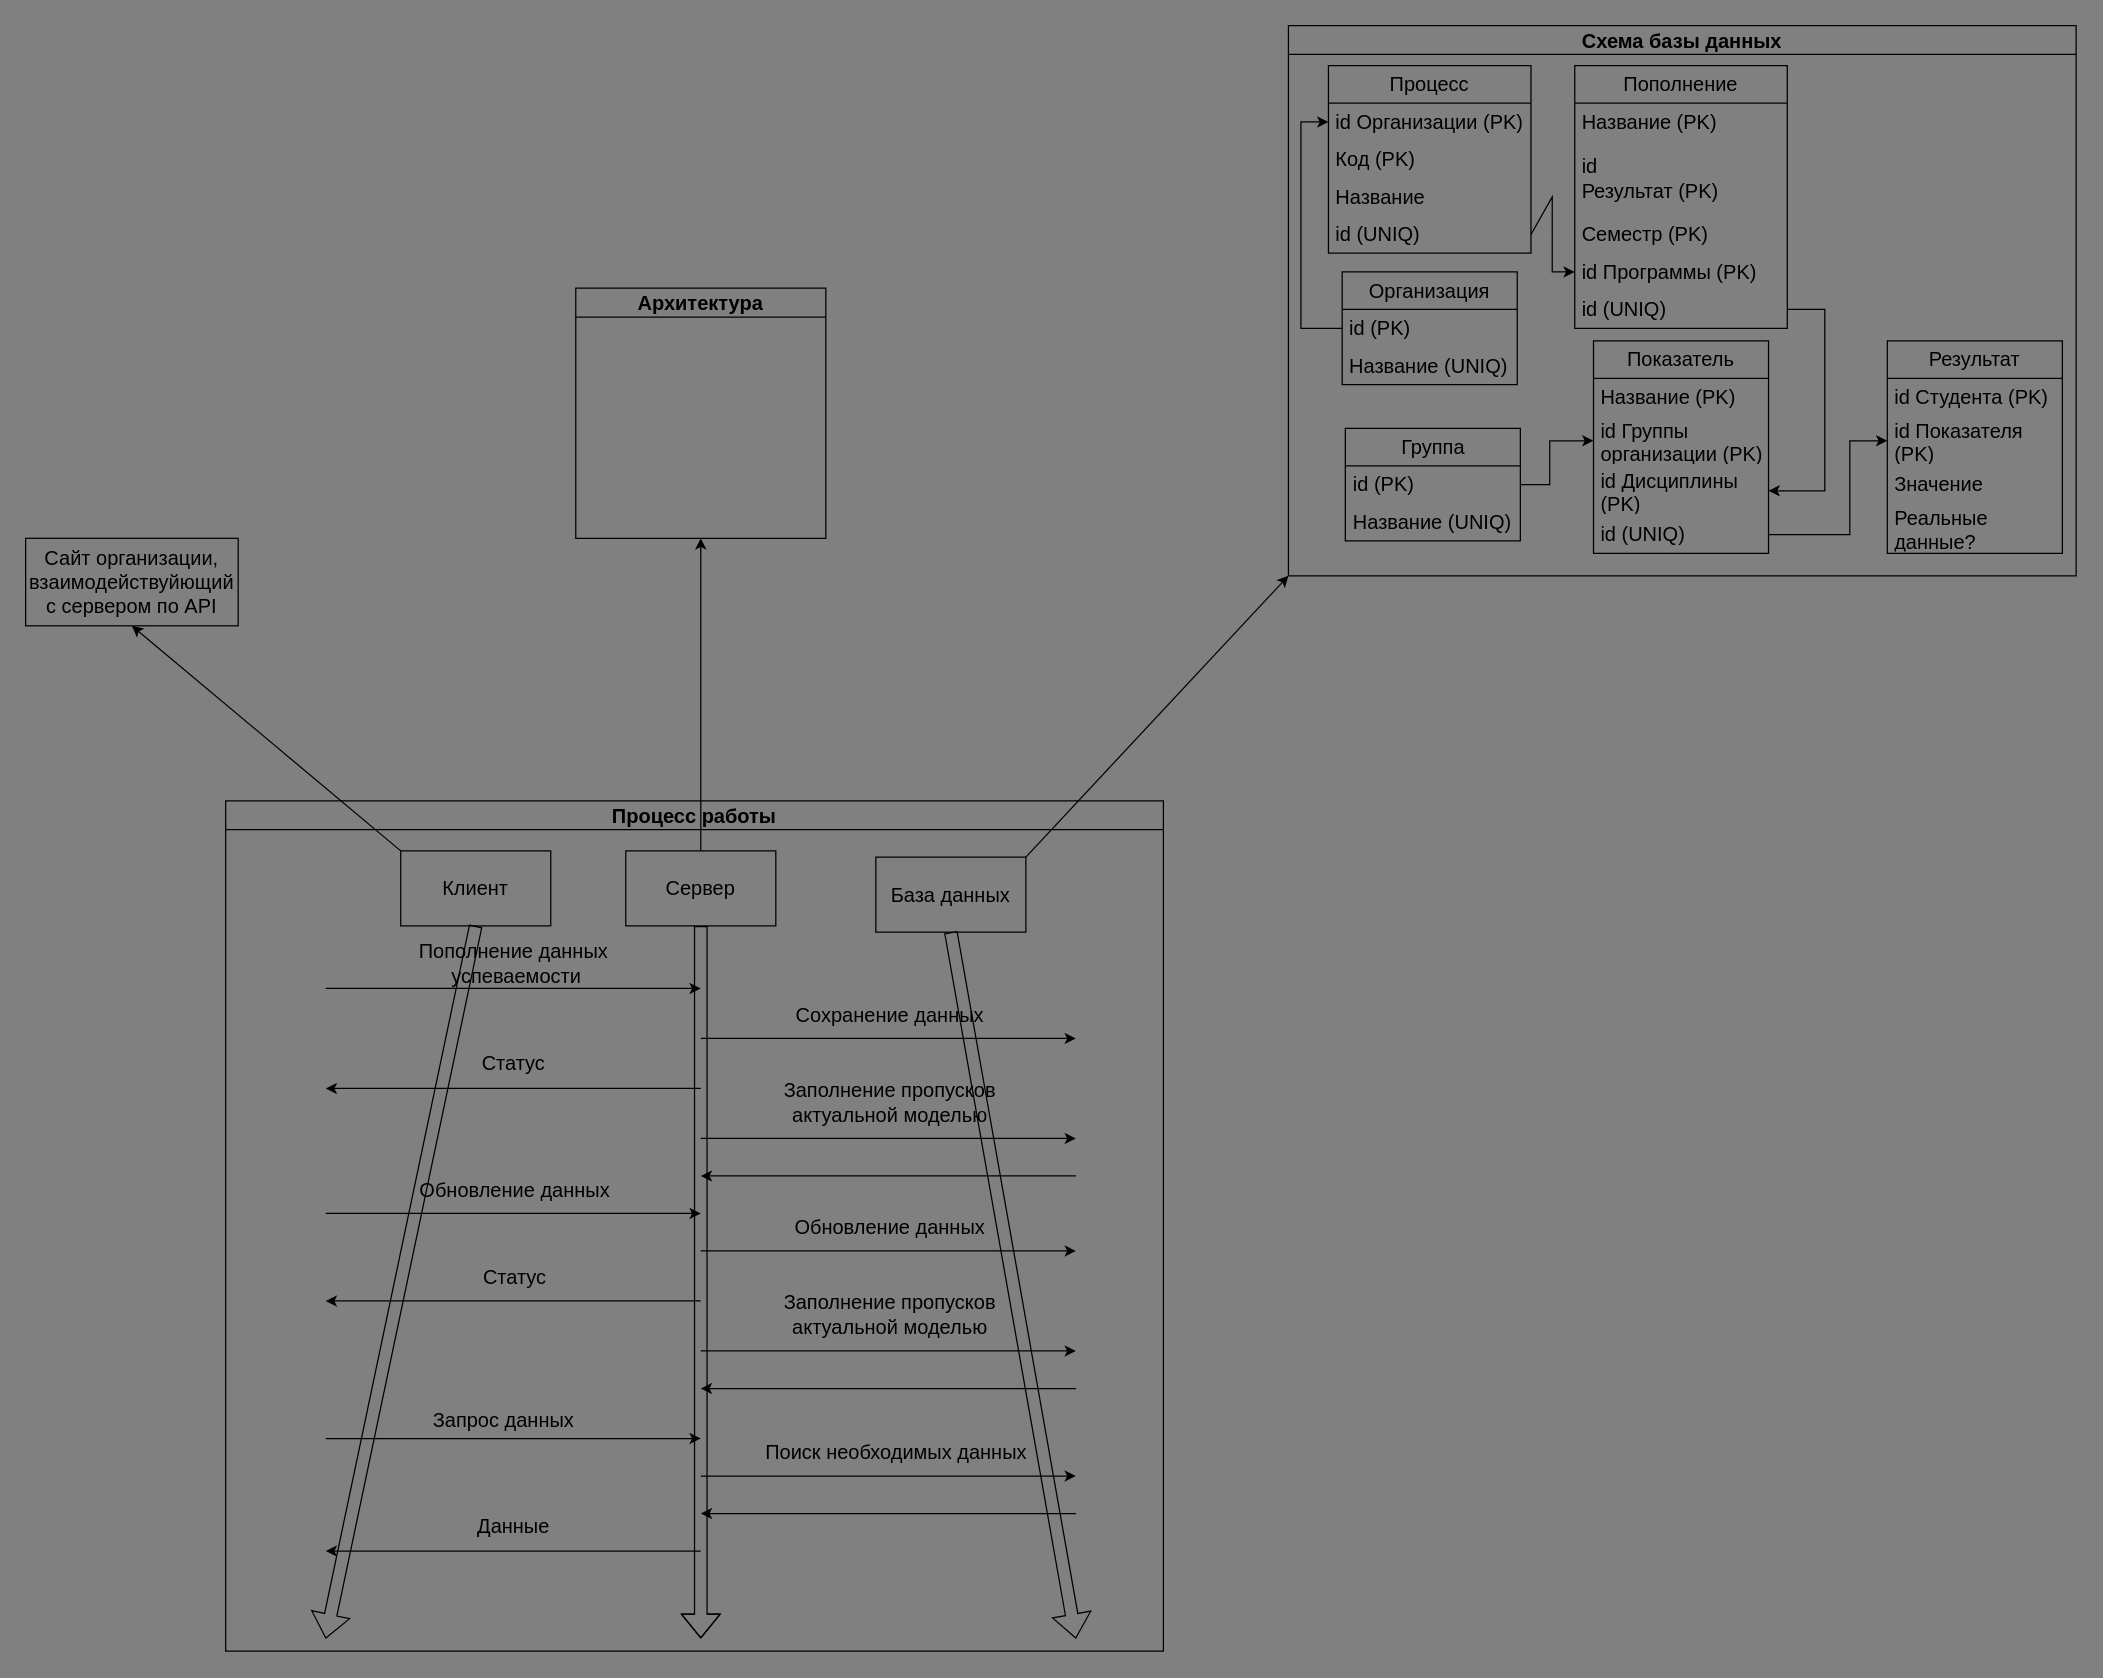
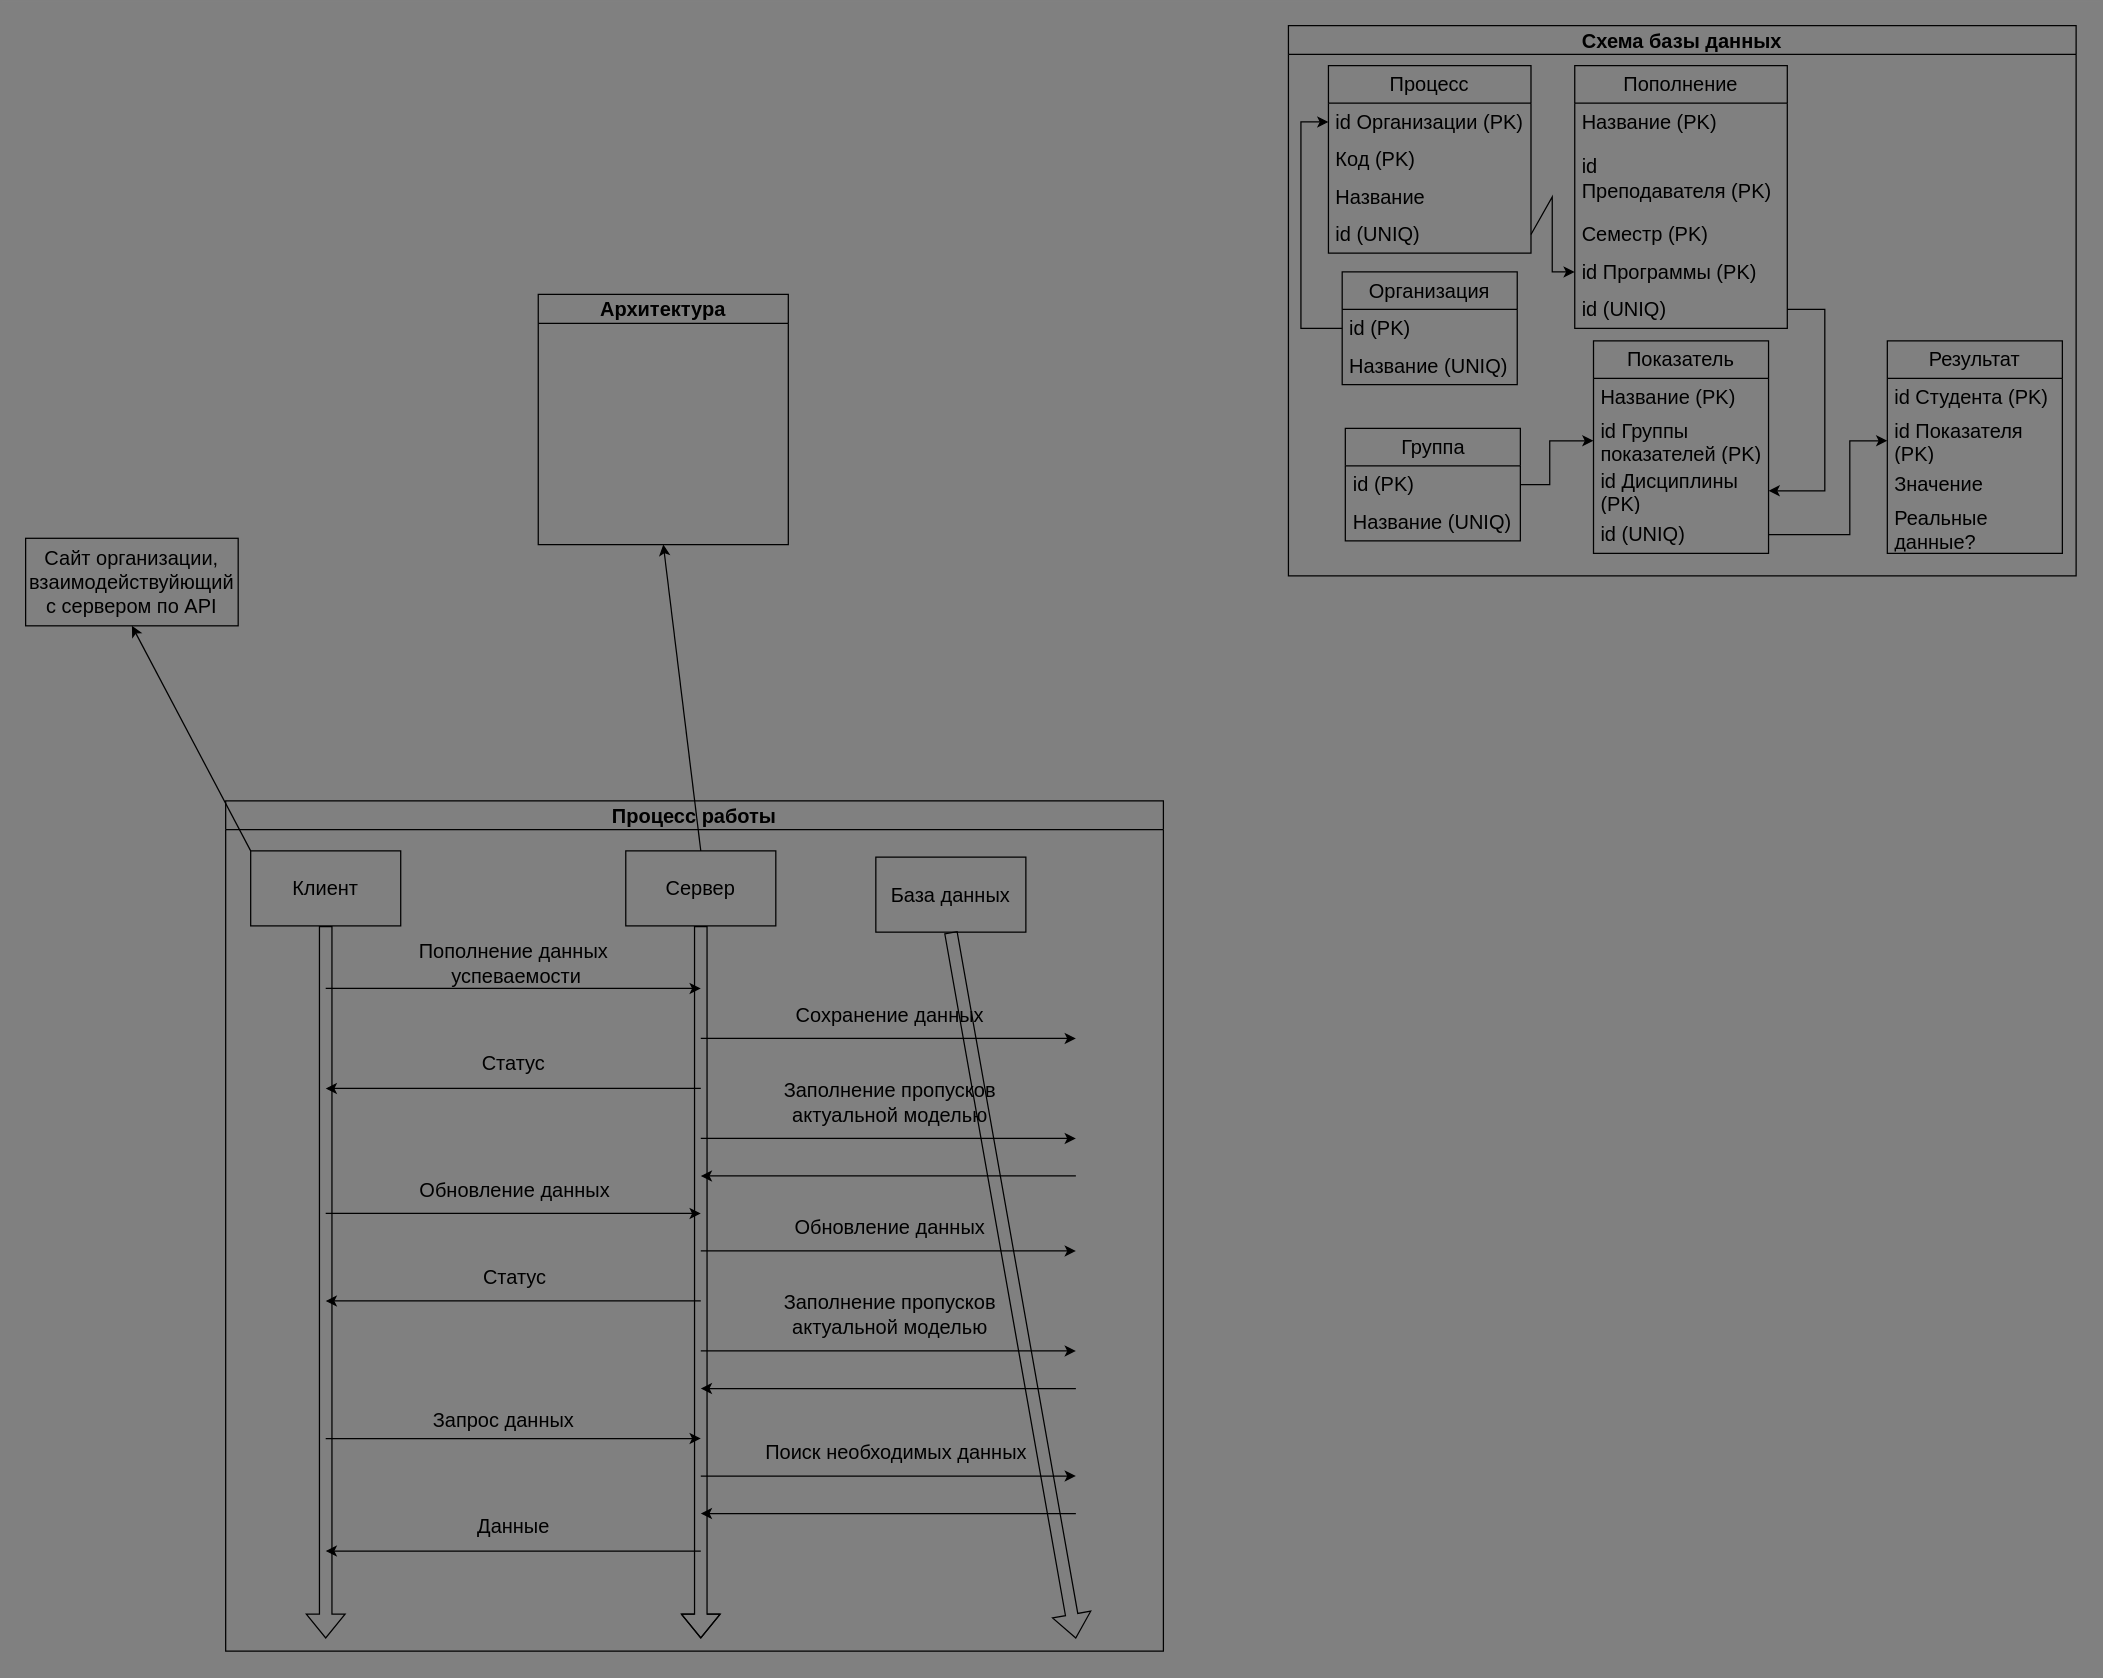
node "id Результат (PK)": label "id Результат (PK)" -> "id Преподавателя (PK)"
node "Архитектура": moved (701, 413) -> (663, 419)
node "id Группы организации (PK)": label "id Группы организации (PK)" -> "id Группы показателей (PK)"
edge "База данных" -> "Схема базы данных": removed
node "Клиент": moved (476, 888) -> (326, 888)
